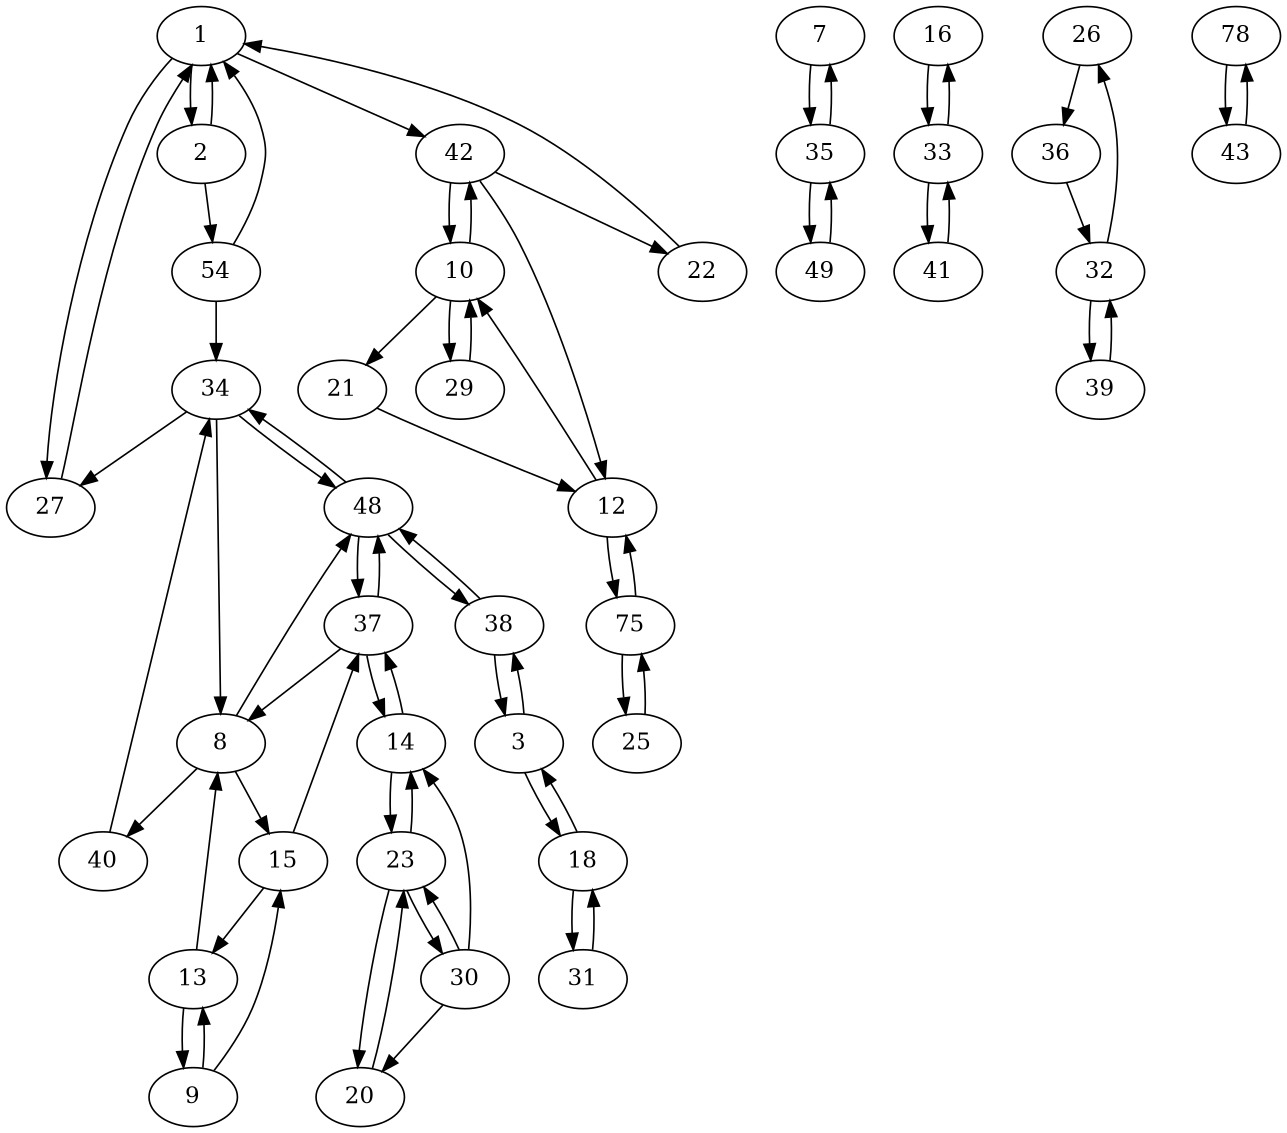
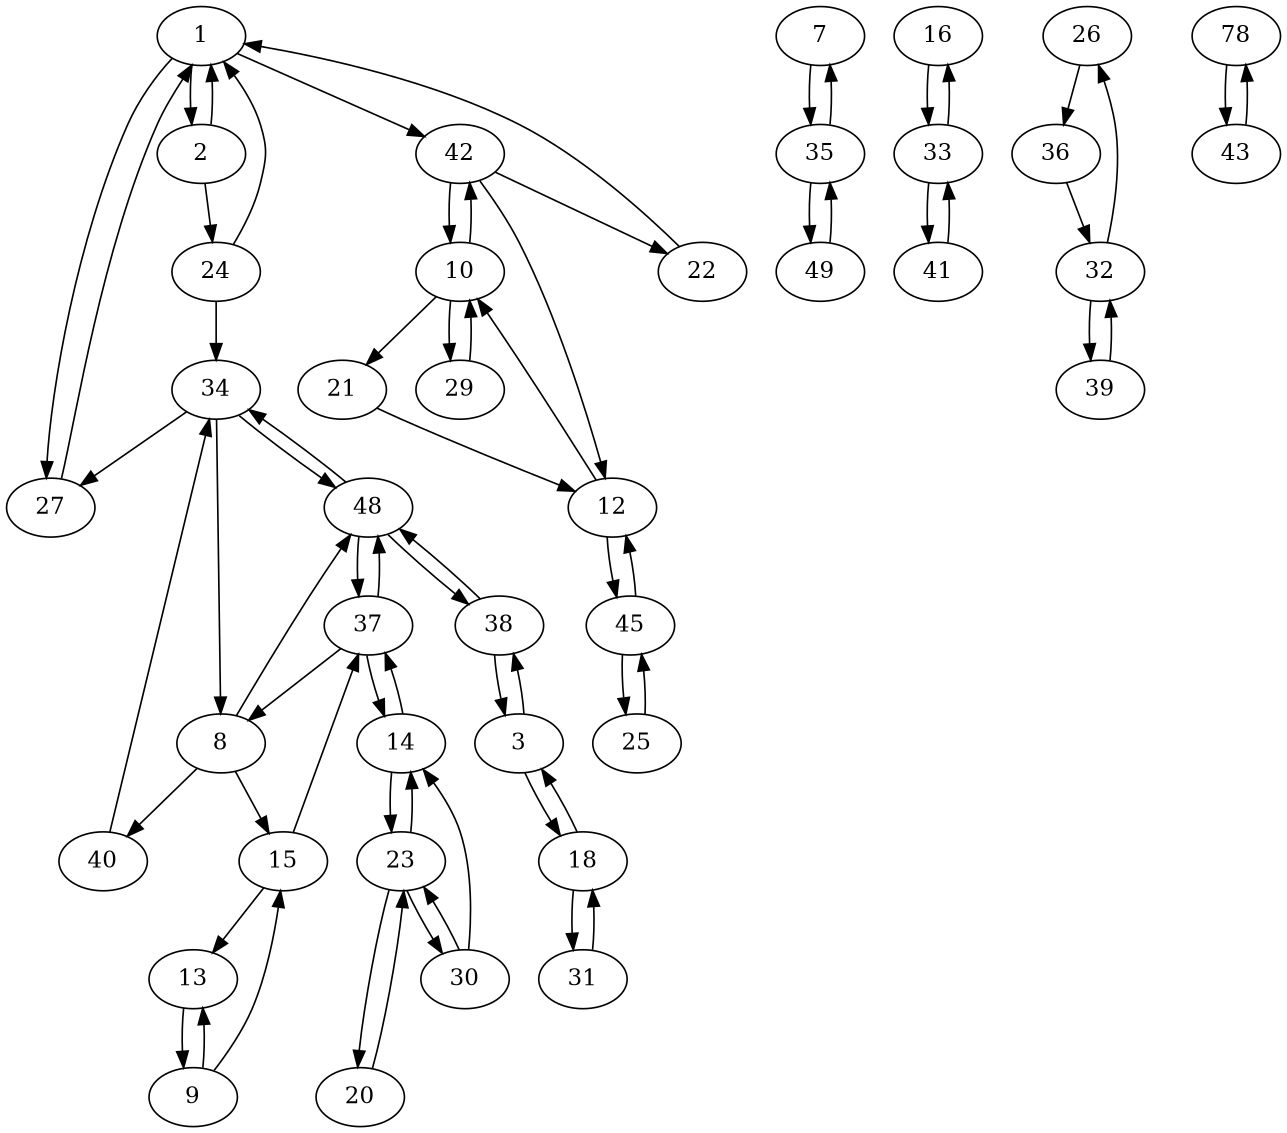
node "54": label "54" -> "24"
node "75": label "75" -> "45"
edge "13" -> "8": removed
edge "30" -> "20": removed
